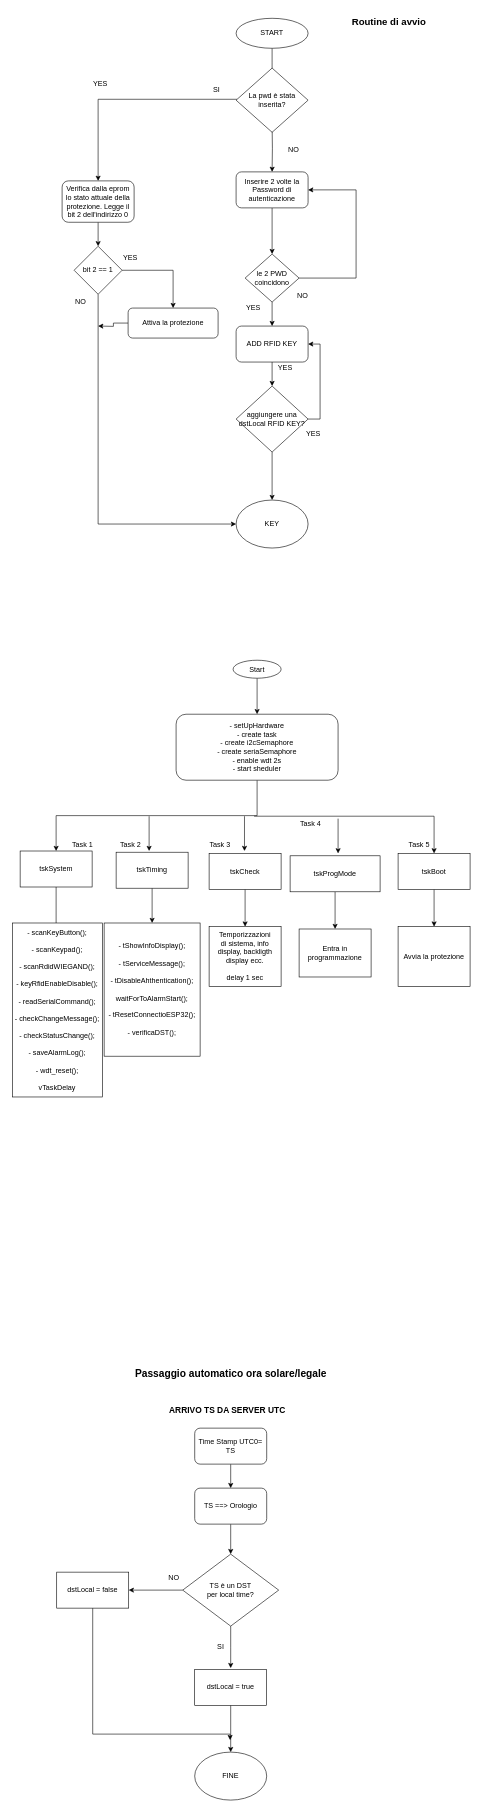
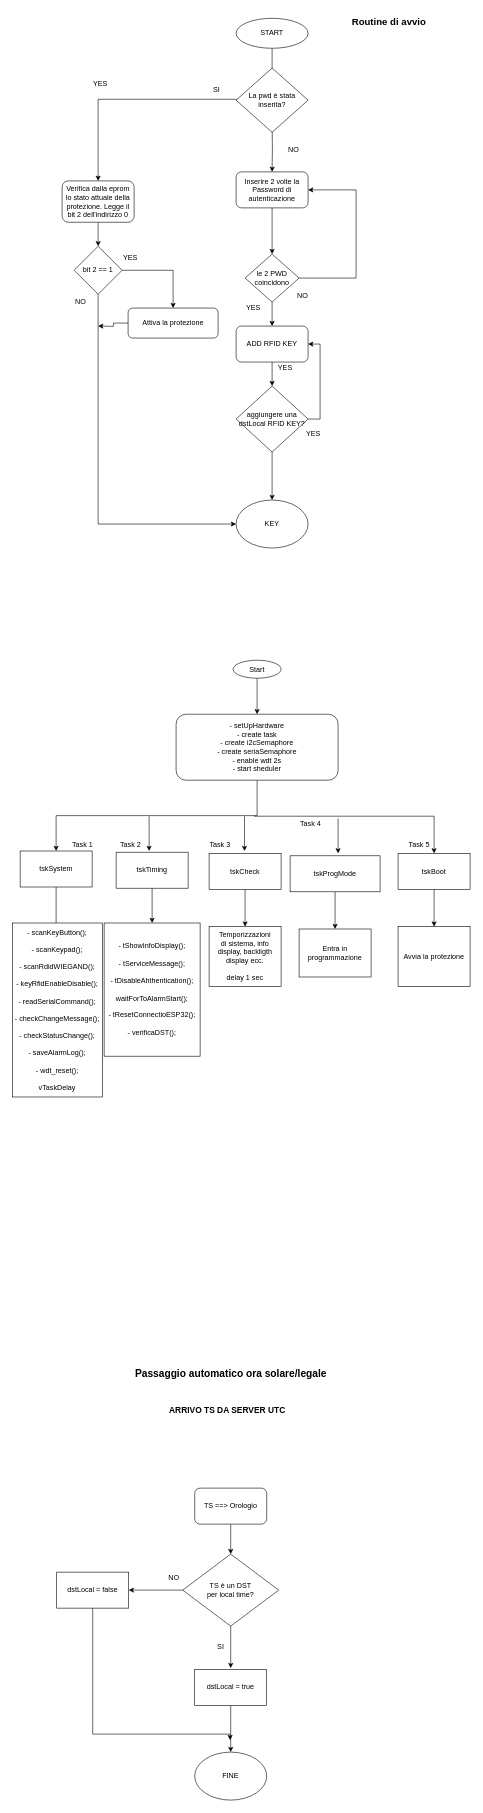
node "Time Stamp UTC0= TS": removed
edge "Time Stamp UTC0= TS" -> "TS ==> Orologio": removed
